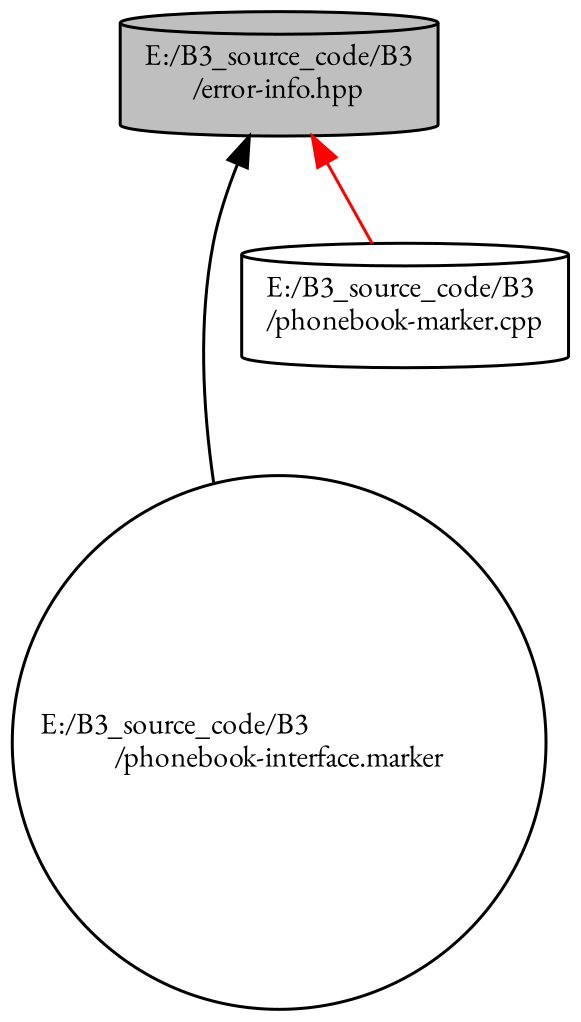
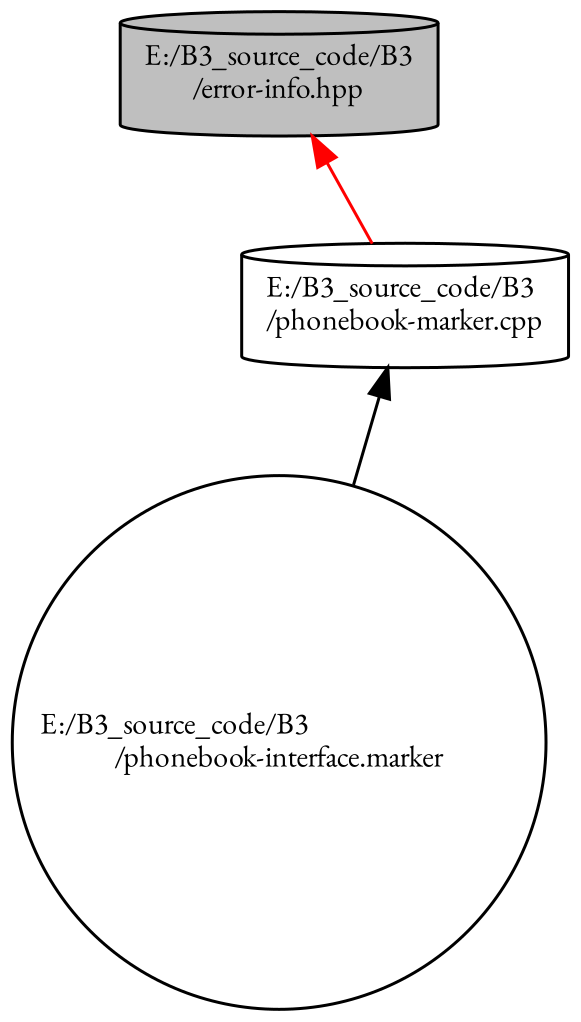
edge "E:/B3_source_code/B3 /phonebook-interface.marker" -> "E:/B3_source_code/B3 /error-info.hpp": now "E:/B3_source_code/B3 /phonebook-interface.marker" -> "E:/B3_source_code/B3 /phonebook-marker.cpp"
